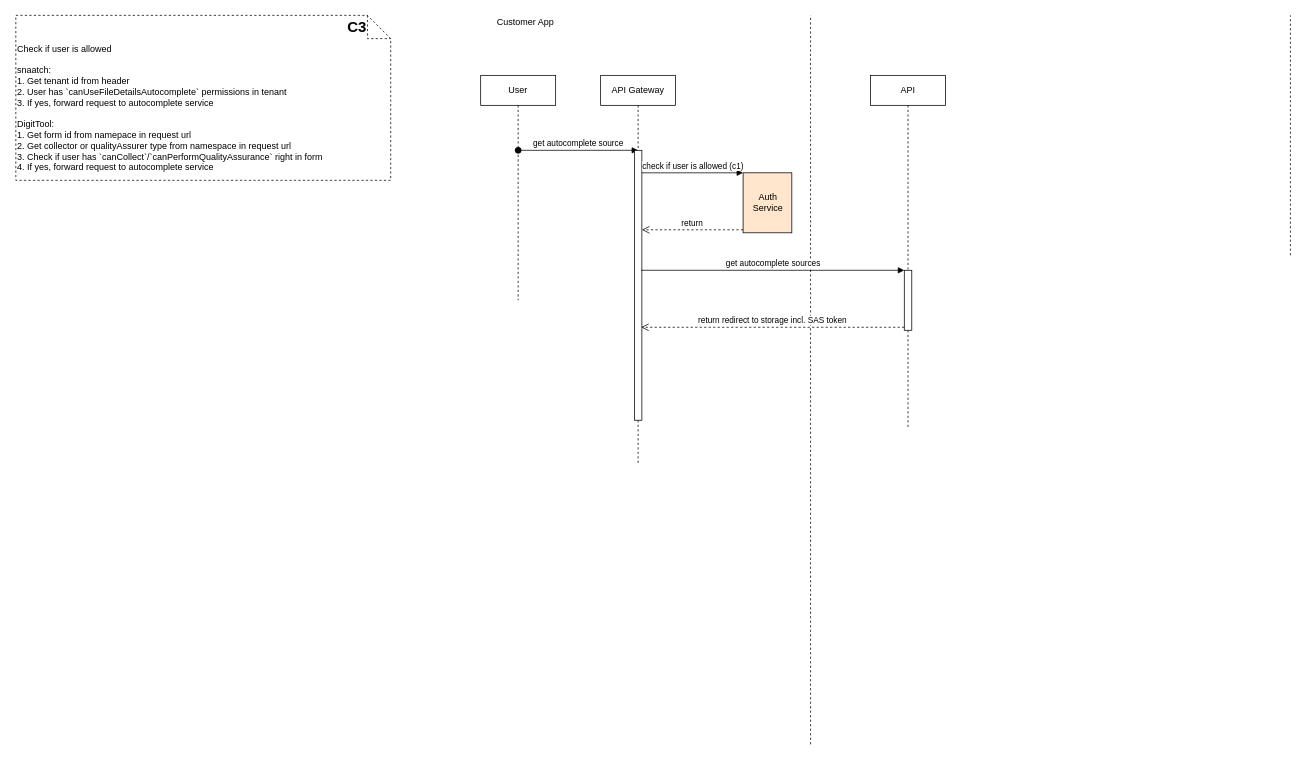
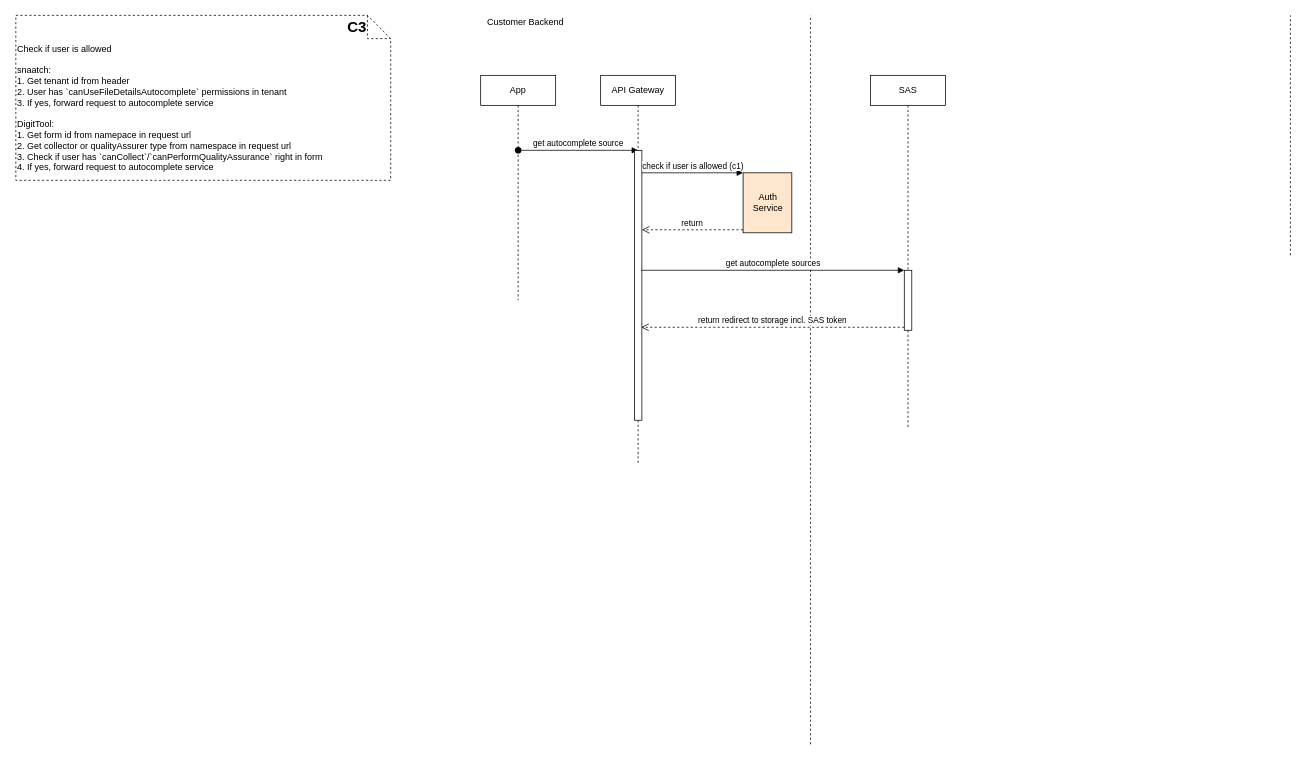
node "Customer App": label "Customer App" -> "Customer Backend"
node "User": label "User" -> "App"
node "API": label "API" -> "SAS"
